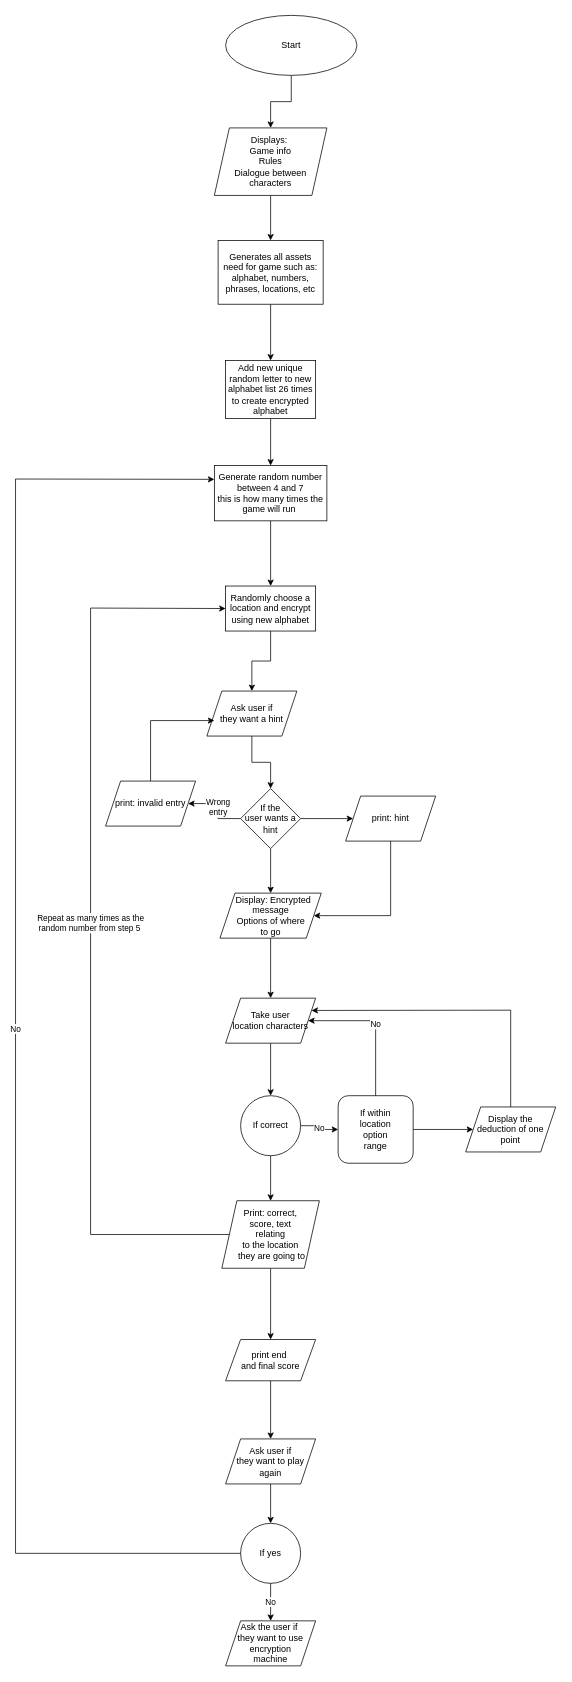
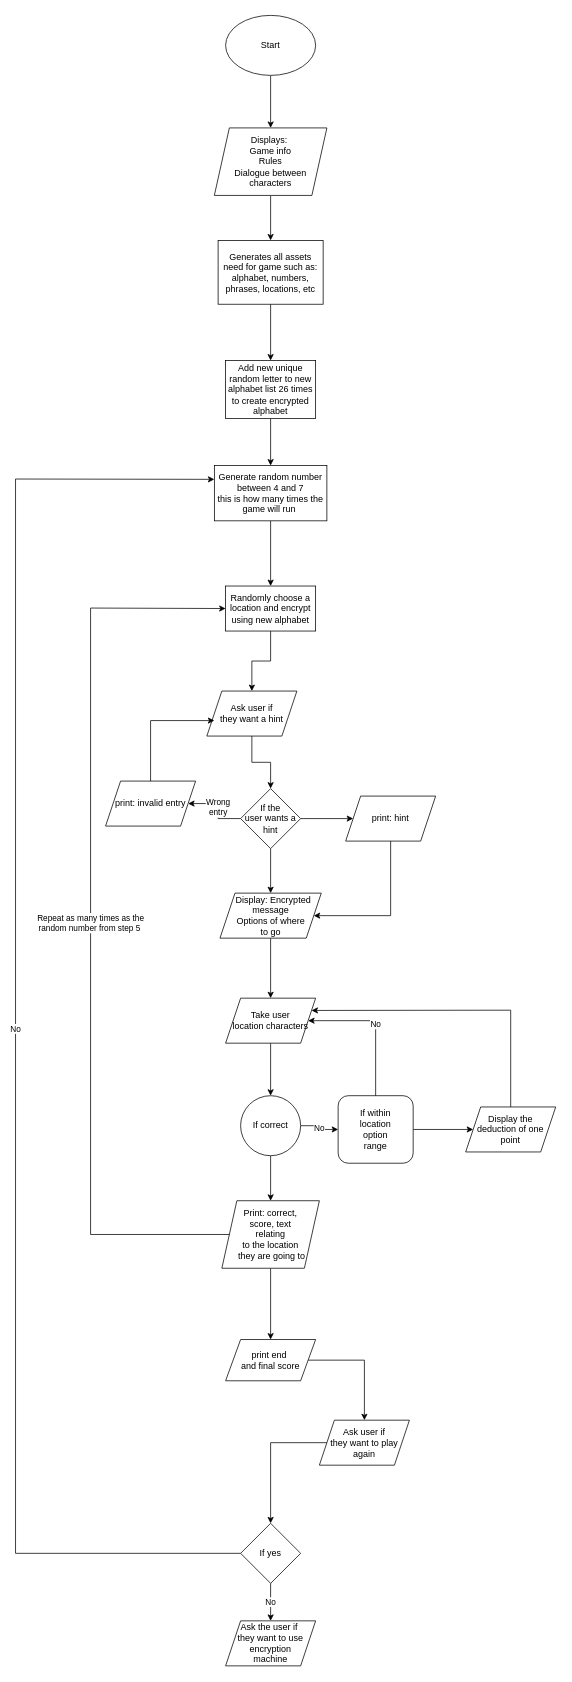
node "Start": size 131x60 -> 90x60
node "Ask user if they want to play again": moved (270, 1461) -> (364, 1442)
node "If yes": shape ellipse -> diamond
